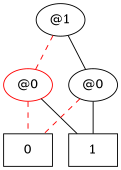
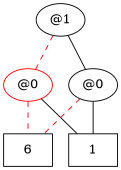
node "0": label "0" -> "6"
